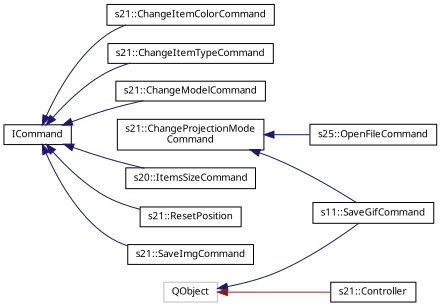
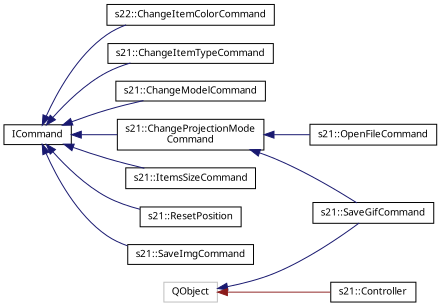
node "s21::ChangeItemColorCommand": label "s21::ChangeItemColorCommand" -> "s22::ChangeItemColorCommand"
edge "s21::ChangeProjectionMode Command" -> "ICommand": added
node "s25::OpenFileCommand": label "s25::OpenFileCommand" -> "s21::OpenFileCommand"
node "s20::ItemsSizeCommand": label "s20::ItemsSizeCommand" -> "s21::ItemsSizeCommand"
node "s11::SaveGifCommand": label "s11::SaveGifCommand" -> "s21::SaveGifCommand"
